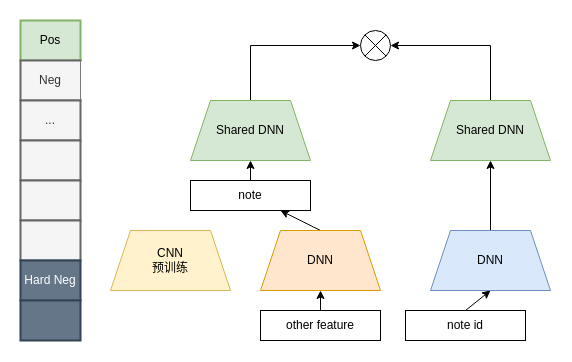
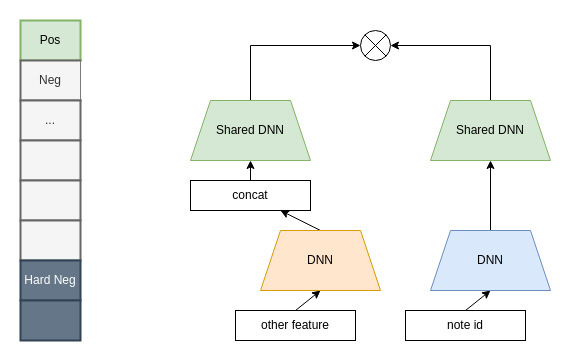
node "note": label "note" -> "concat"
node "CNN 预训练": removed
node "other feature": moved (321, 326) -> (296, 326)
